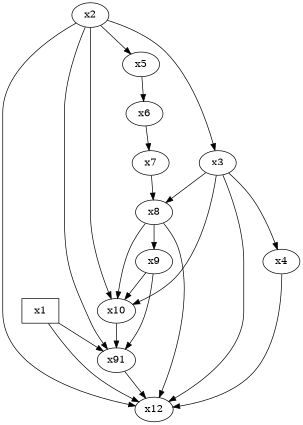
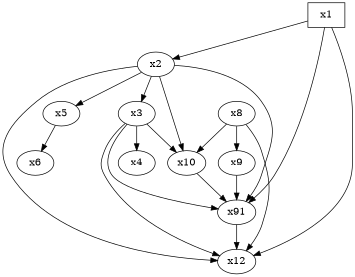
edge "x1" -> "x2": added
node "x7": removed
edge "x3" -> "x8": now "x3" -> "x91"
edge "x9" -> "x10": removed
edge "x4" -> "x12": removed
